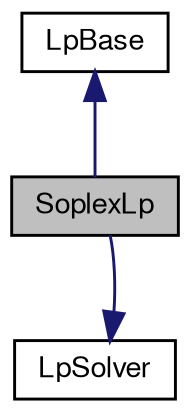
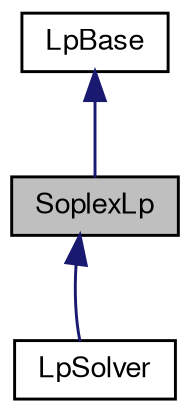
edge "SoplexLp" -> "LpSolver": reversed
